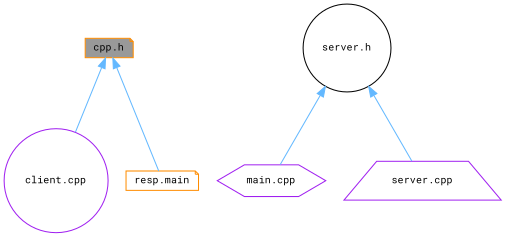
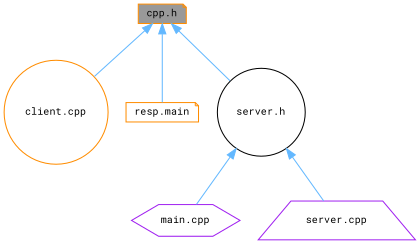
edge "server.h" -> "cpp.h": added
node "client.cpp": color purple -> darkorange
